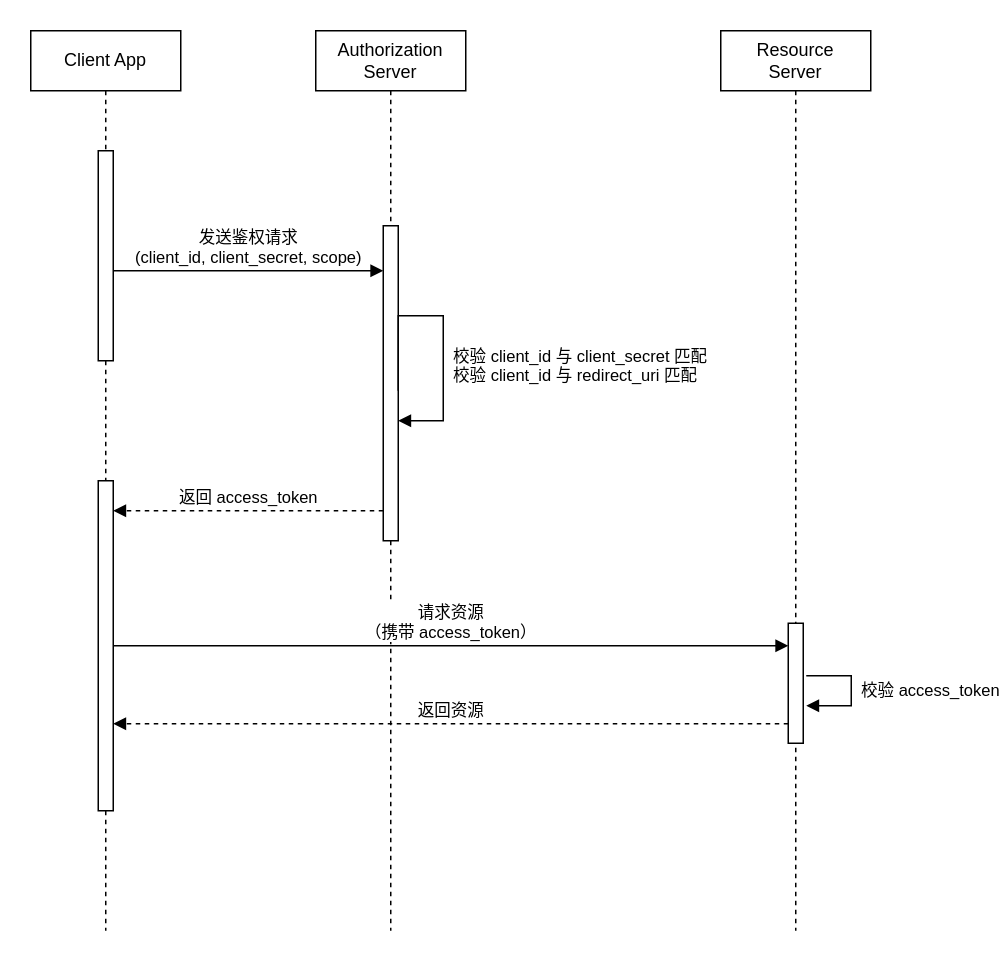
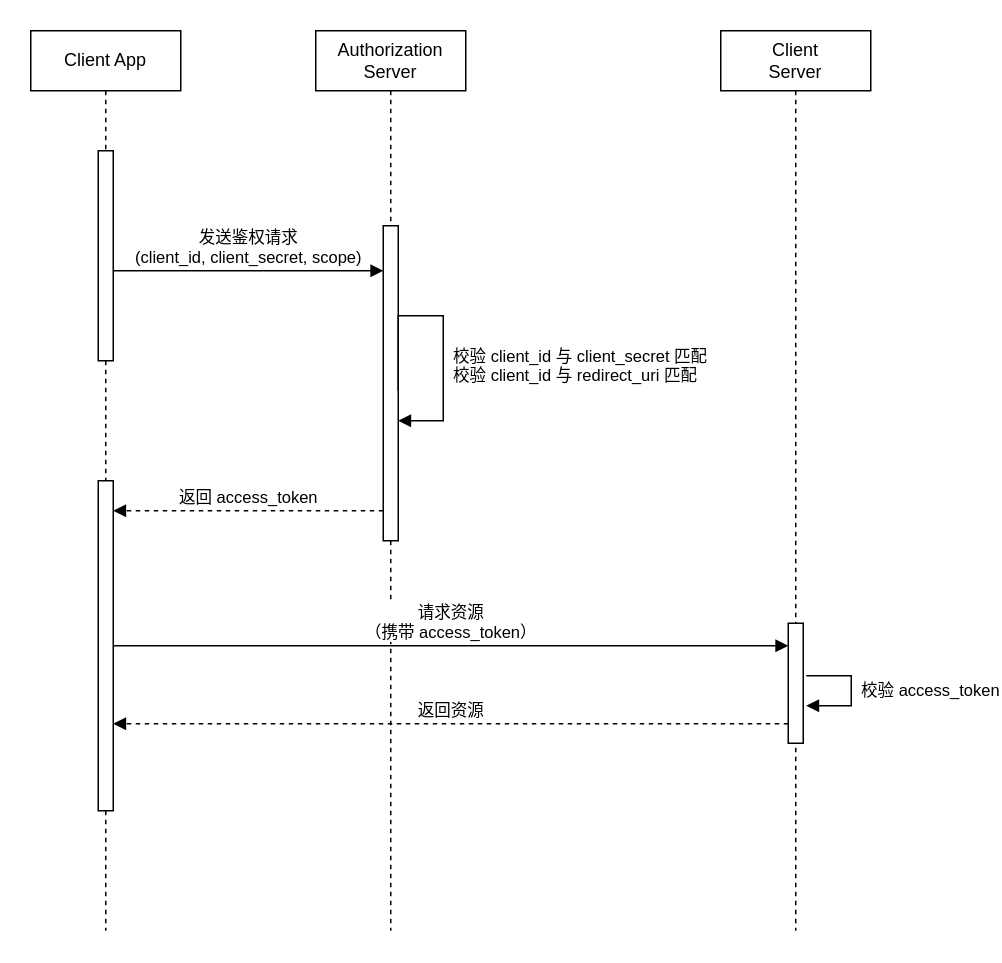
node "Resource Server": label "Resource Server" -> "Client Server"
